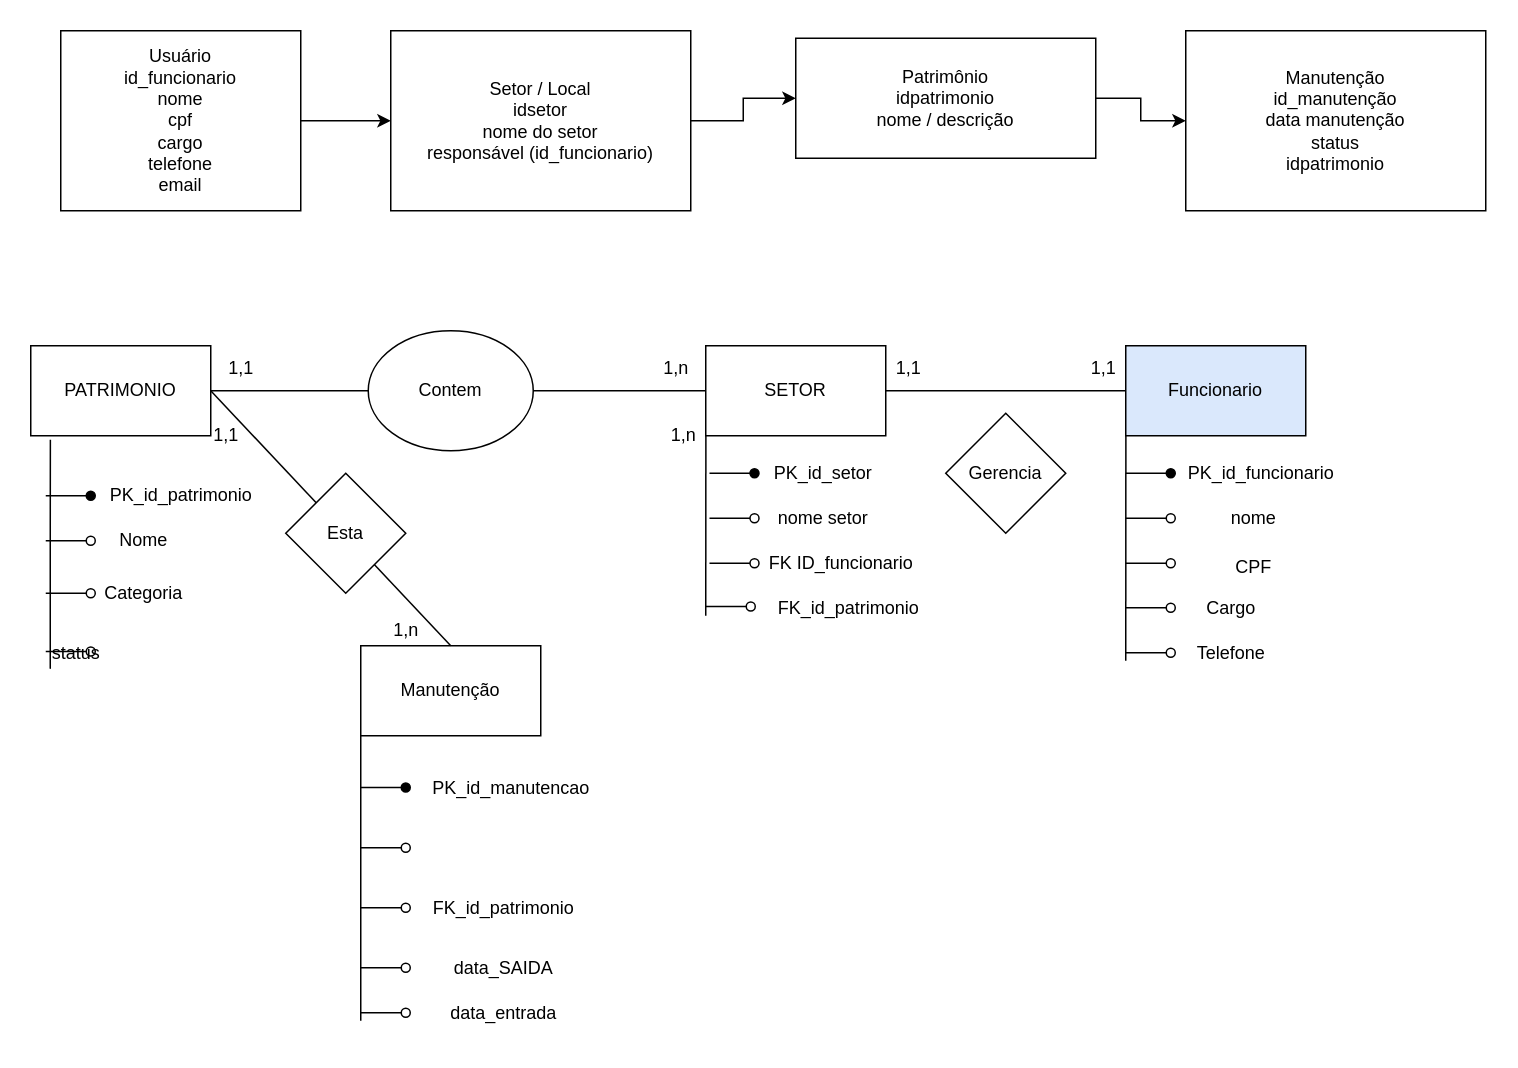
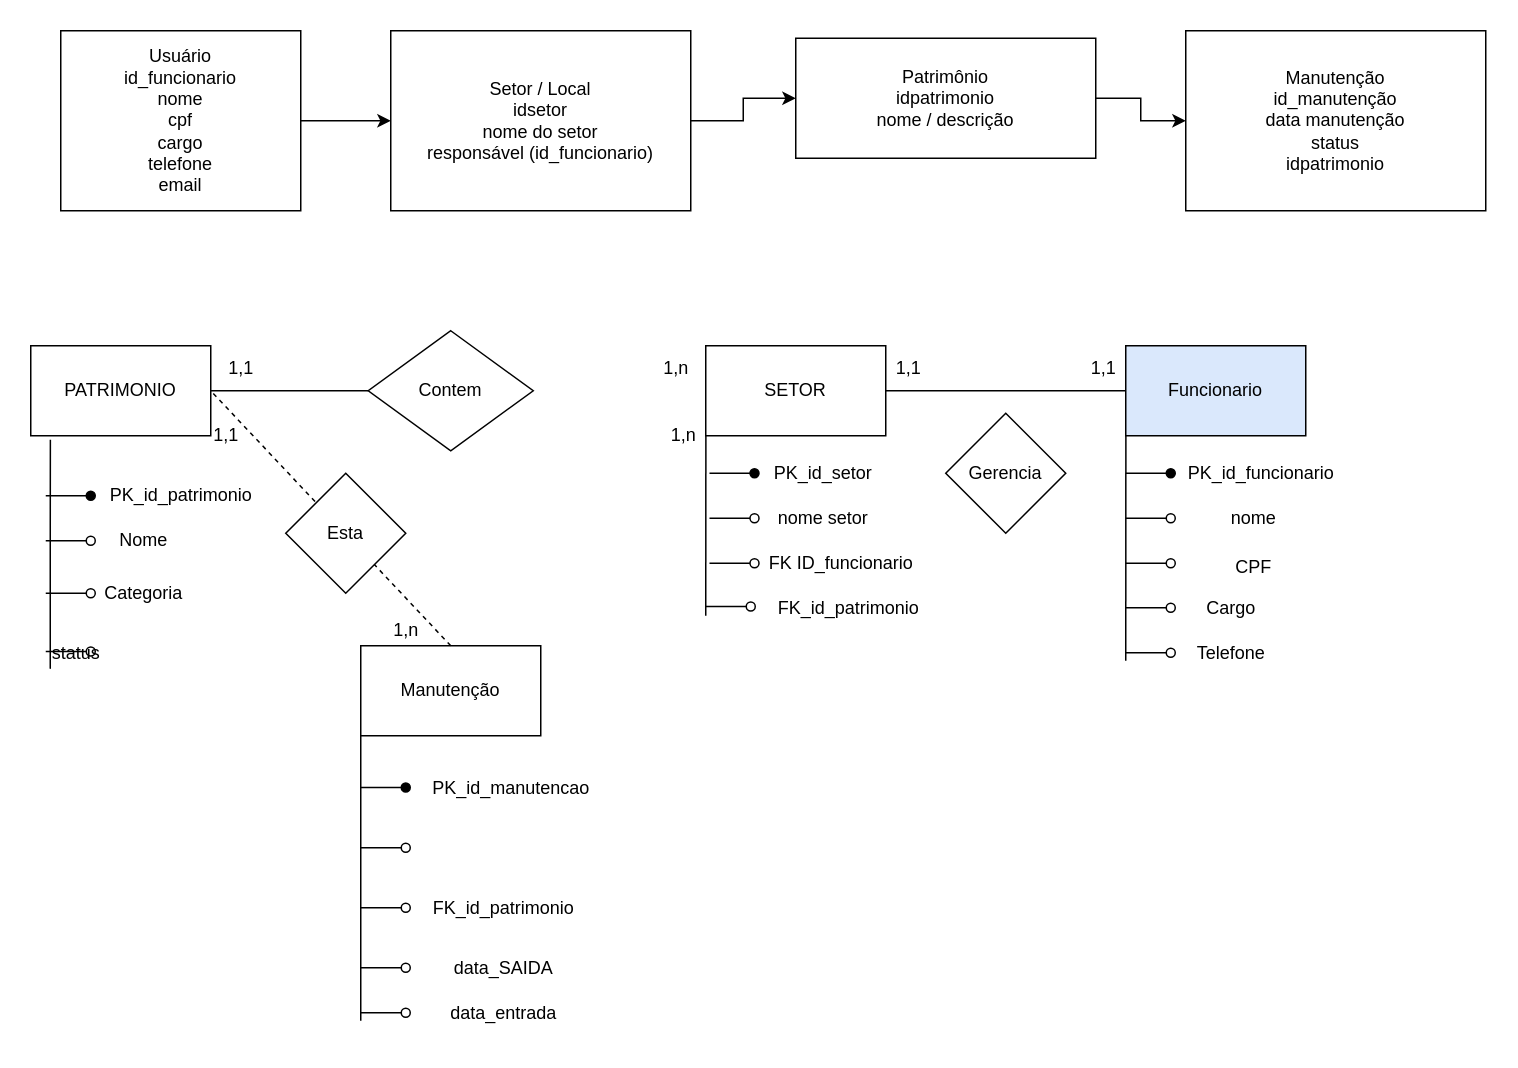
node "Contem": shape ellipse -> diamond
edge "Contem" -- "SETOR": removed
edge "PATRIMONIO" -- "Manutenção": style solid -> dashed
